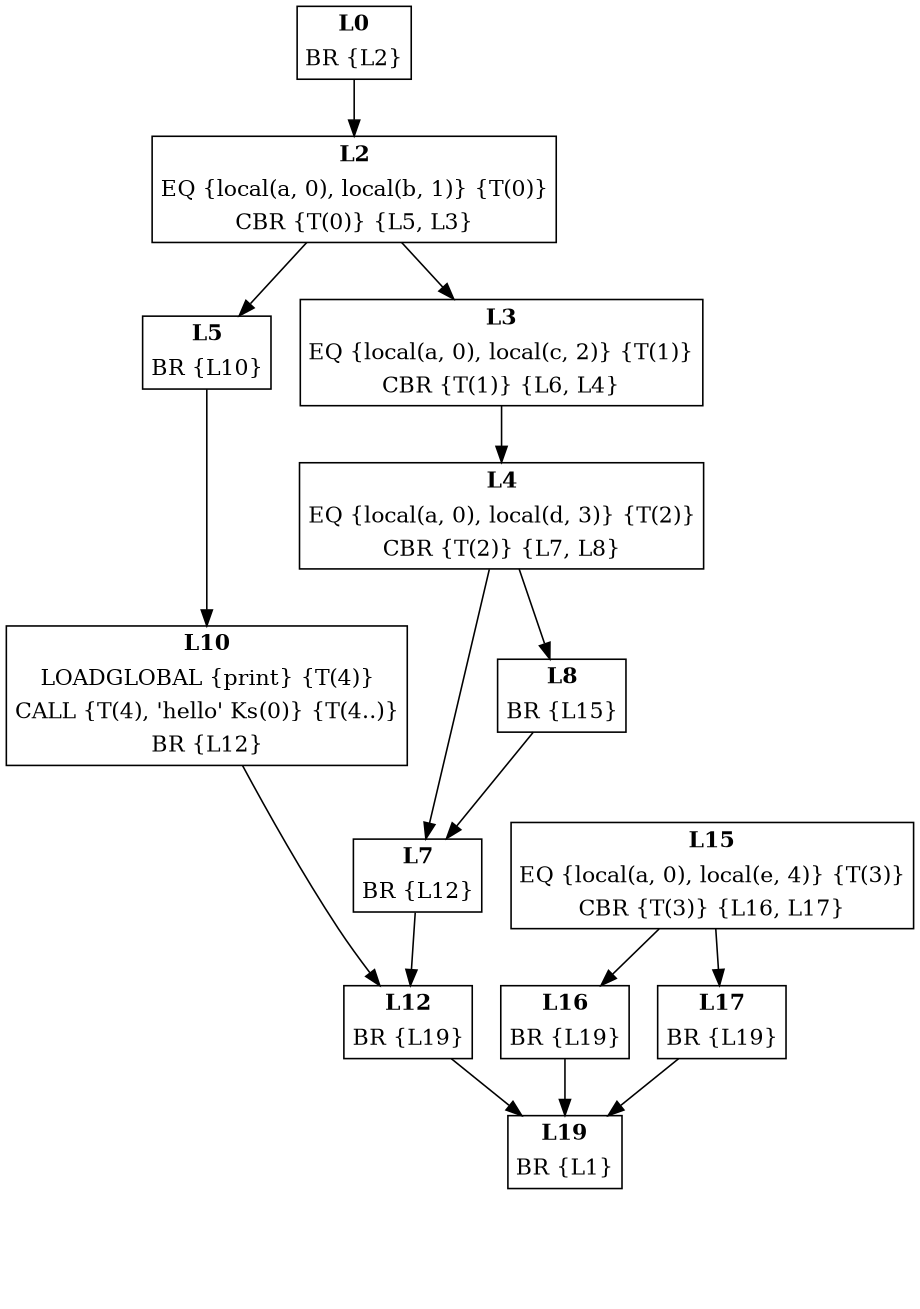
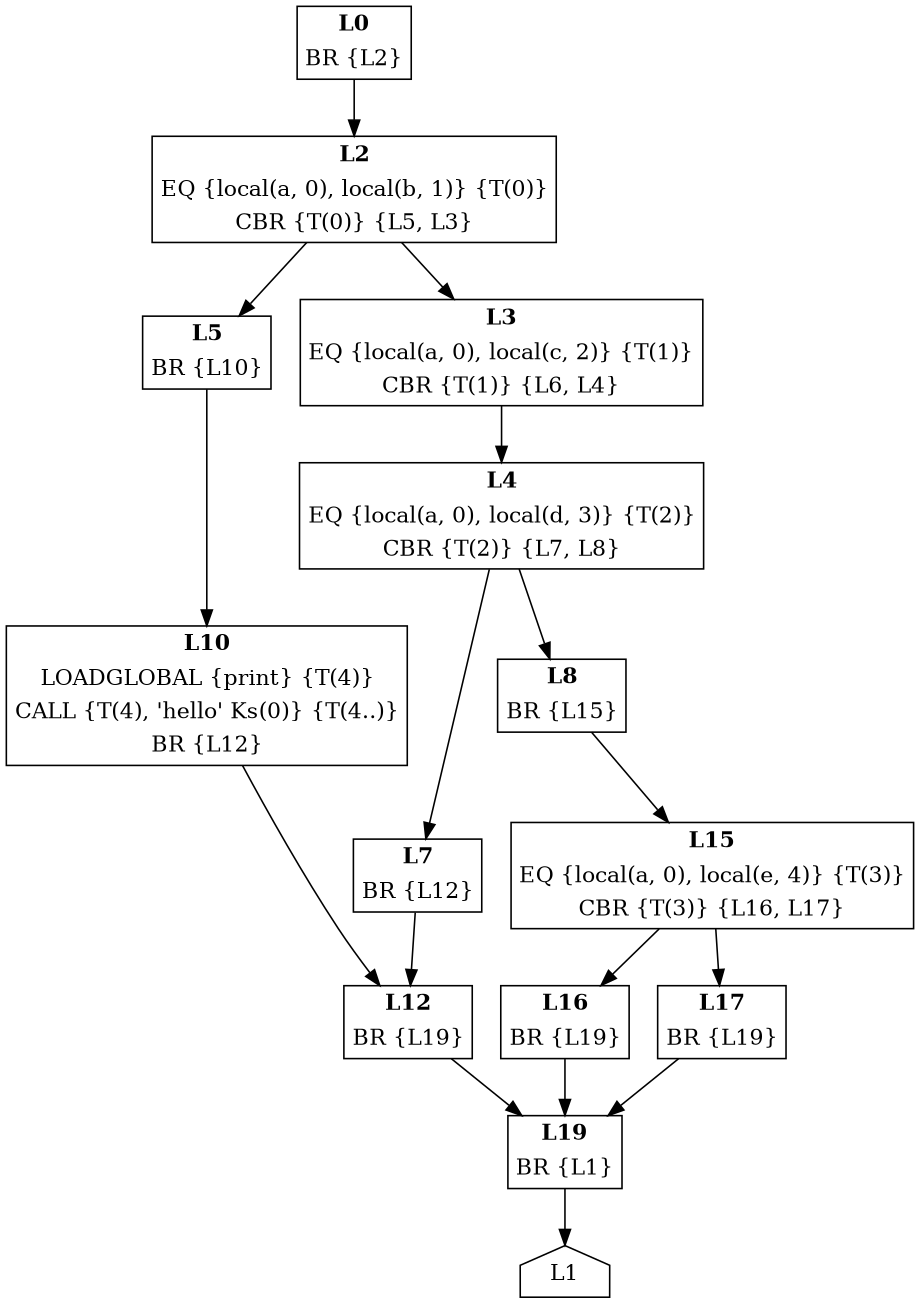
edge "L8" -> "L7": now "L8" -> "L15"
node "L1": added
